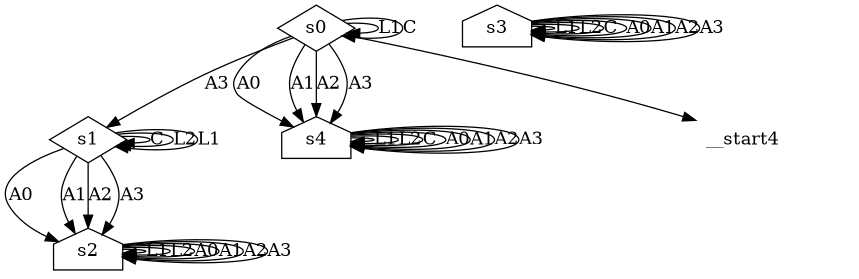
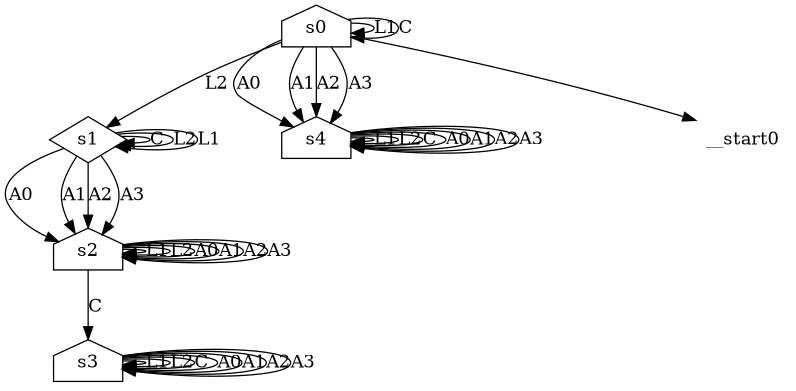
node "s0": shape diamond -> house
edge "s0" -> "s1": label "A3" -> "L2"
node "__start4": label "__start4" -> "__start0"
edge "s2" -> "s3": added, label "C"
